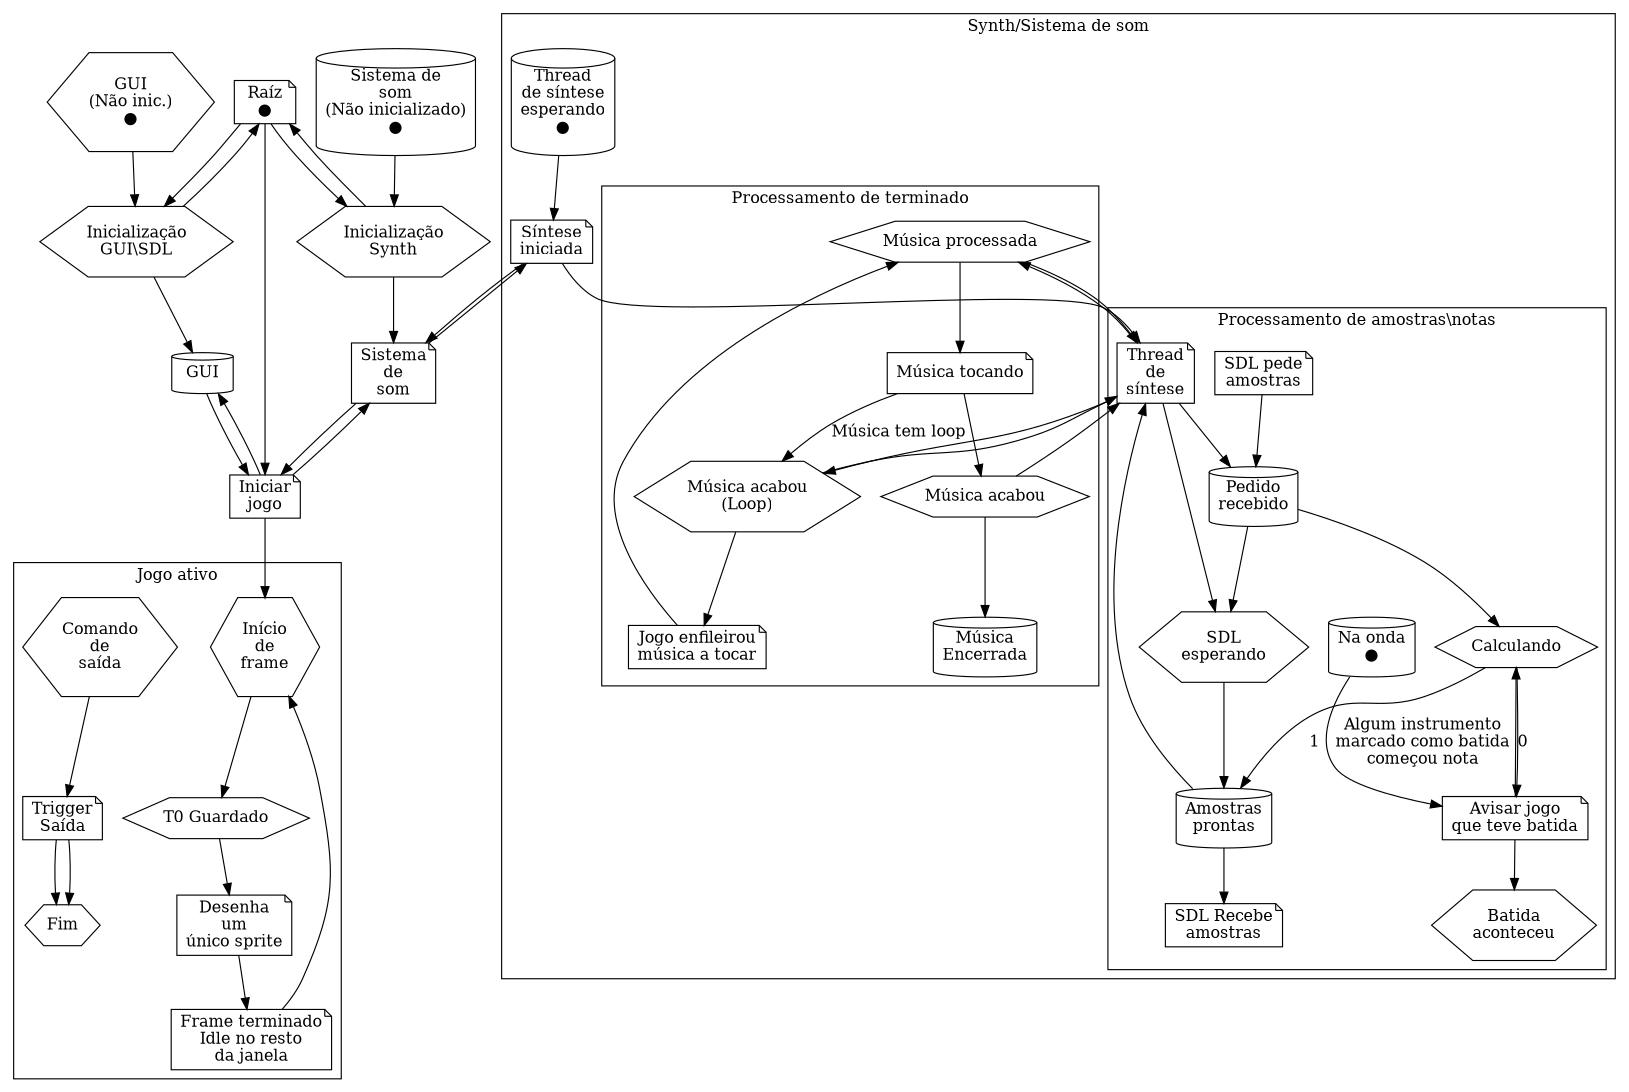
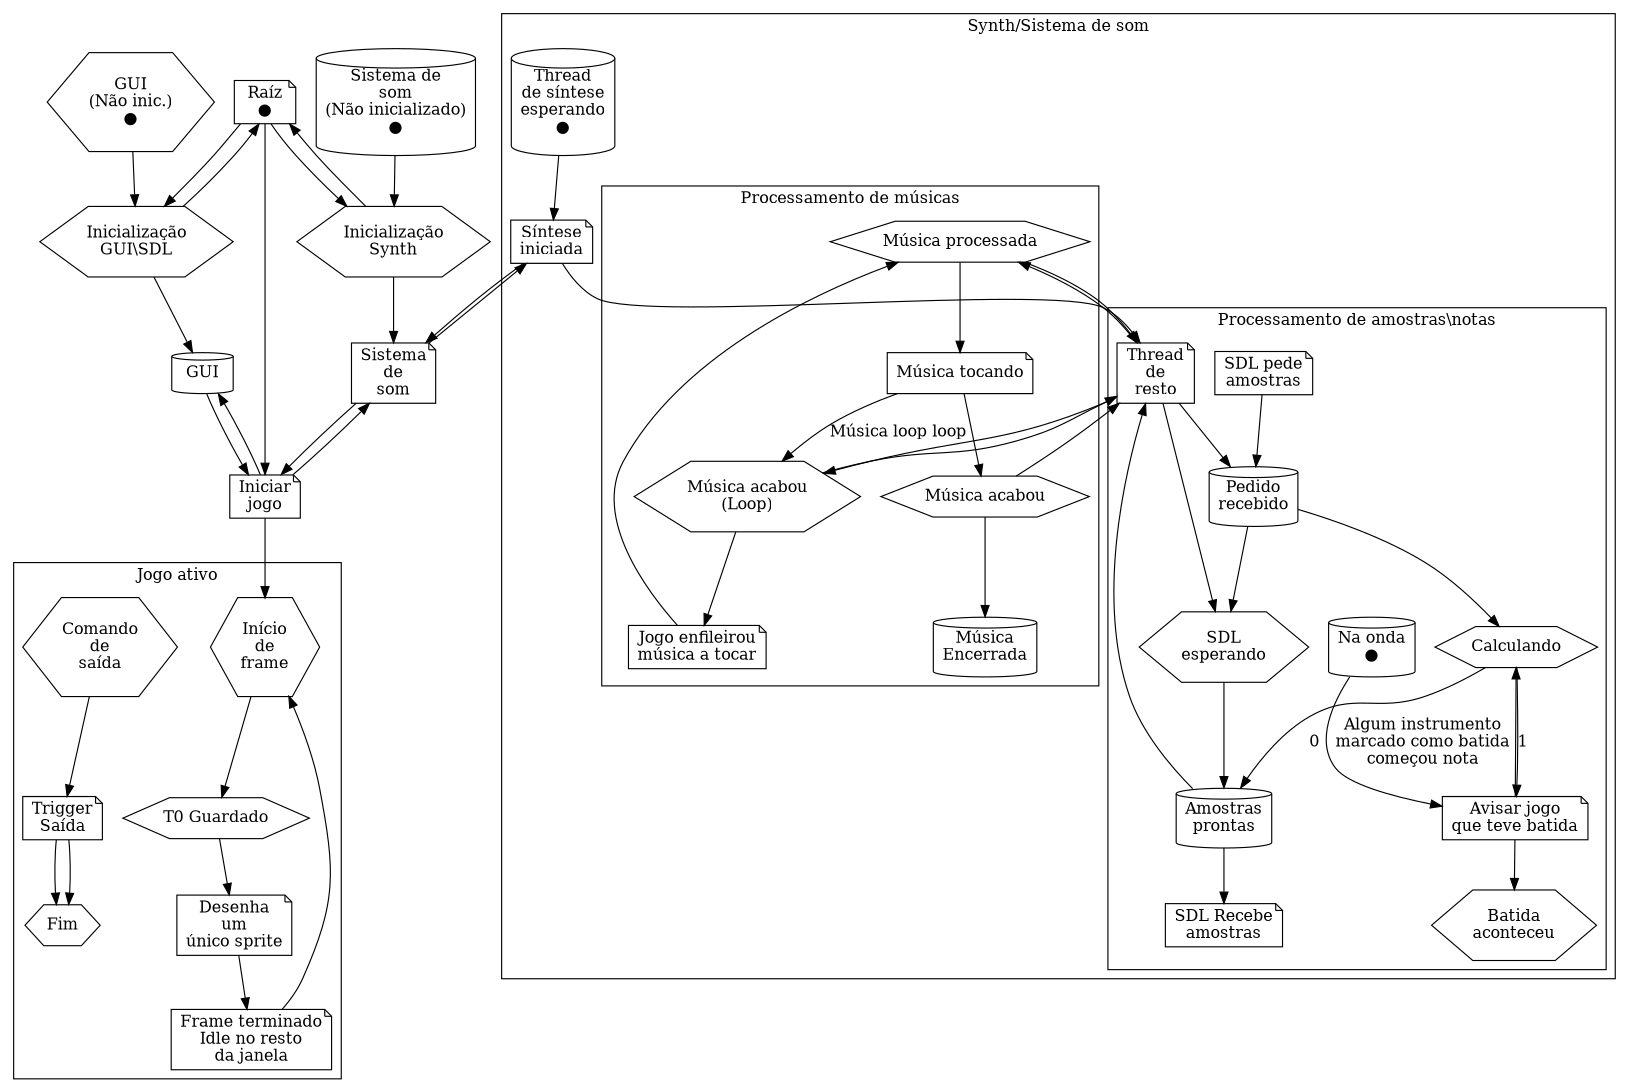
cluster "Processamento de terminado": label "Processamento de terminado" -> "Processamento de músicas"
node "Thread de síntese": label "Thread de síntese" -> "Thread de resto"
edge "Música tocando" -> "Música acabou (Loop)": label "Música tem loop" -> "Música loop loop"
edge "Calculando" -> "Amostras prontas": label "1" -> "0"
edge "Calculando" -> "Avisar jogo que teve batida": label "0" -> "1"
